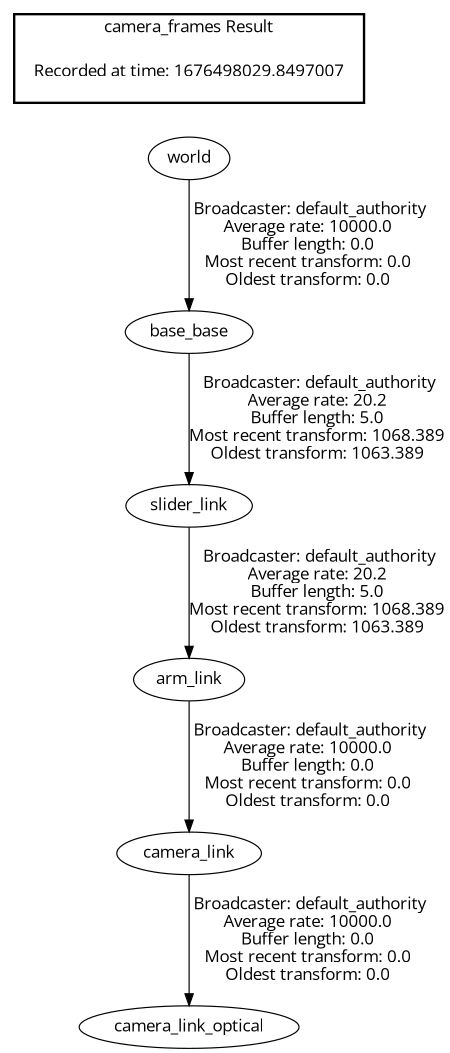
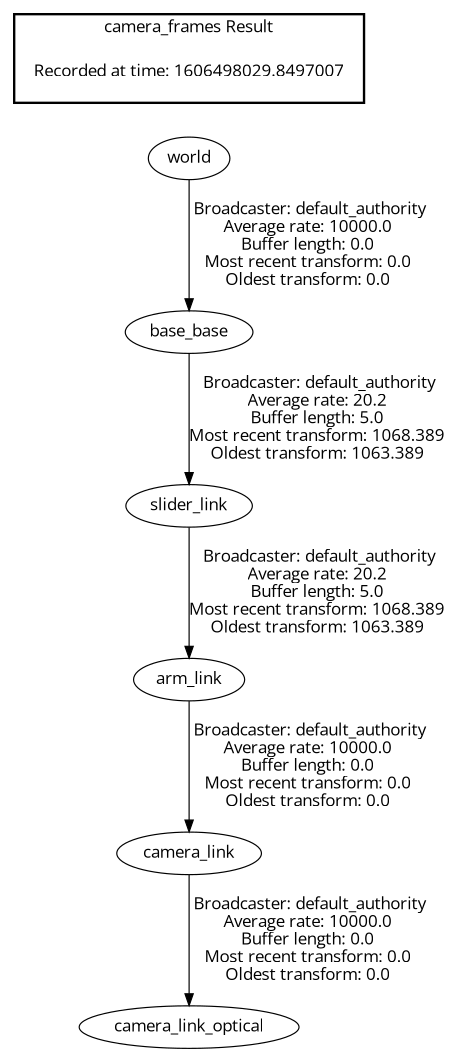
node "Recorded at time: 1676498029.8497007": label "Recorded at time: 1676498029.8497007" -> "Recorded at time: 1606498029.8497007"
